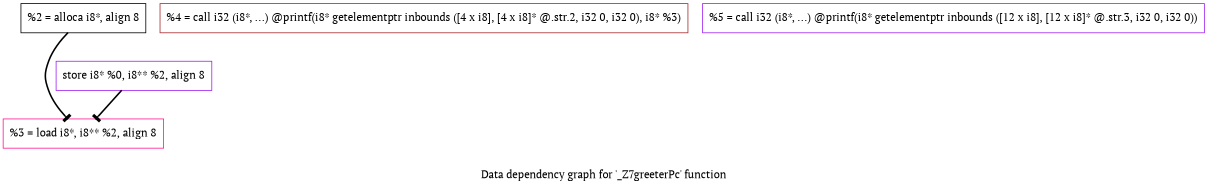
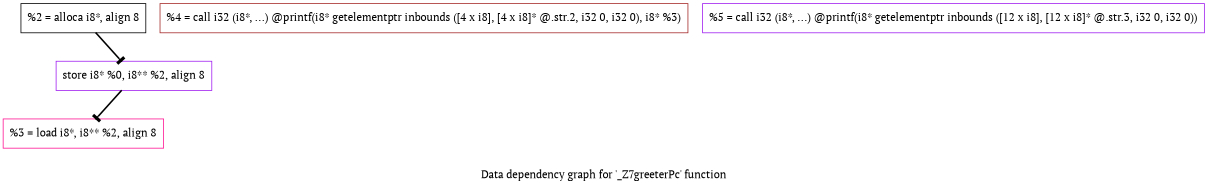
edge "%2 = alloca i8*, align 8" -> "%3 = load i8*, i8** %2, align 8": now "%2 = alloca i8*, align 8" -> "store i8* %0, i8** %2, align 8"
